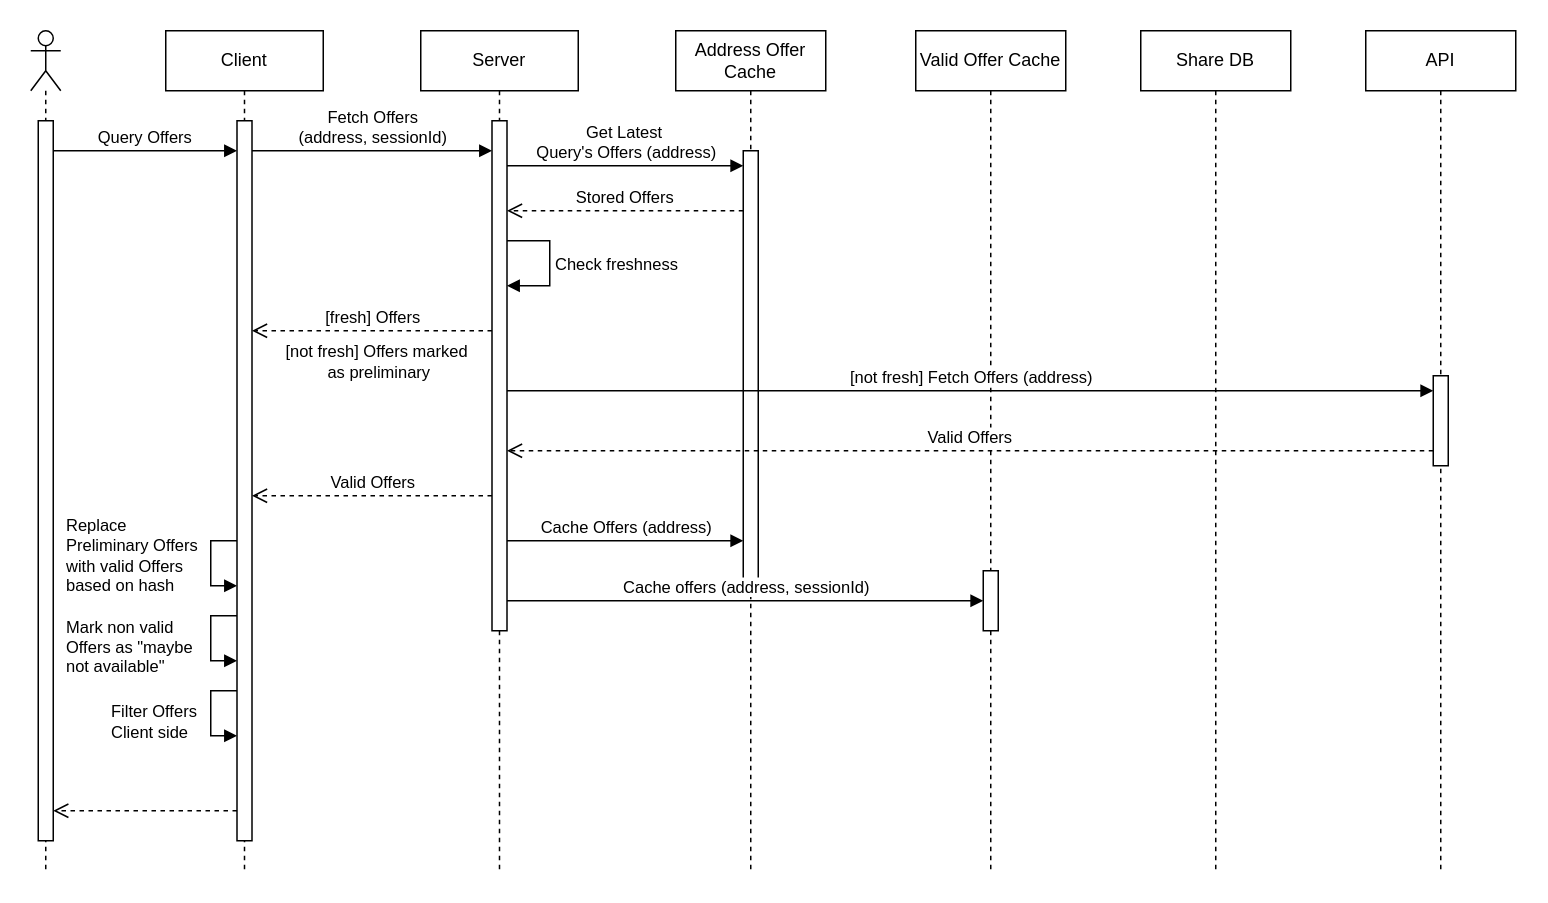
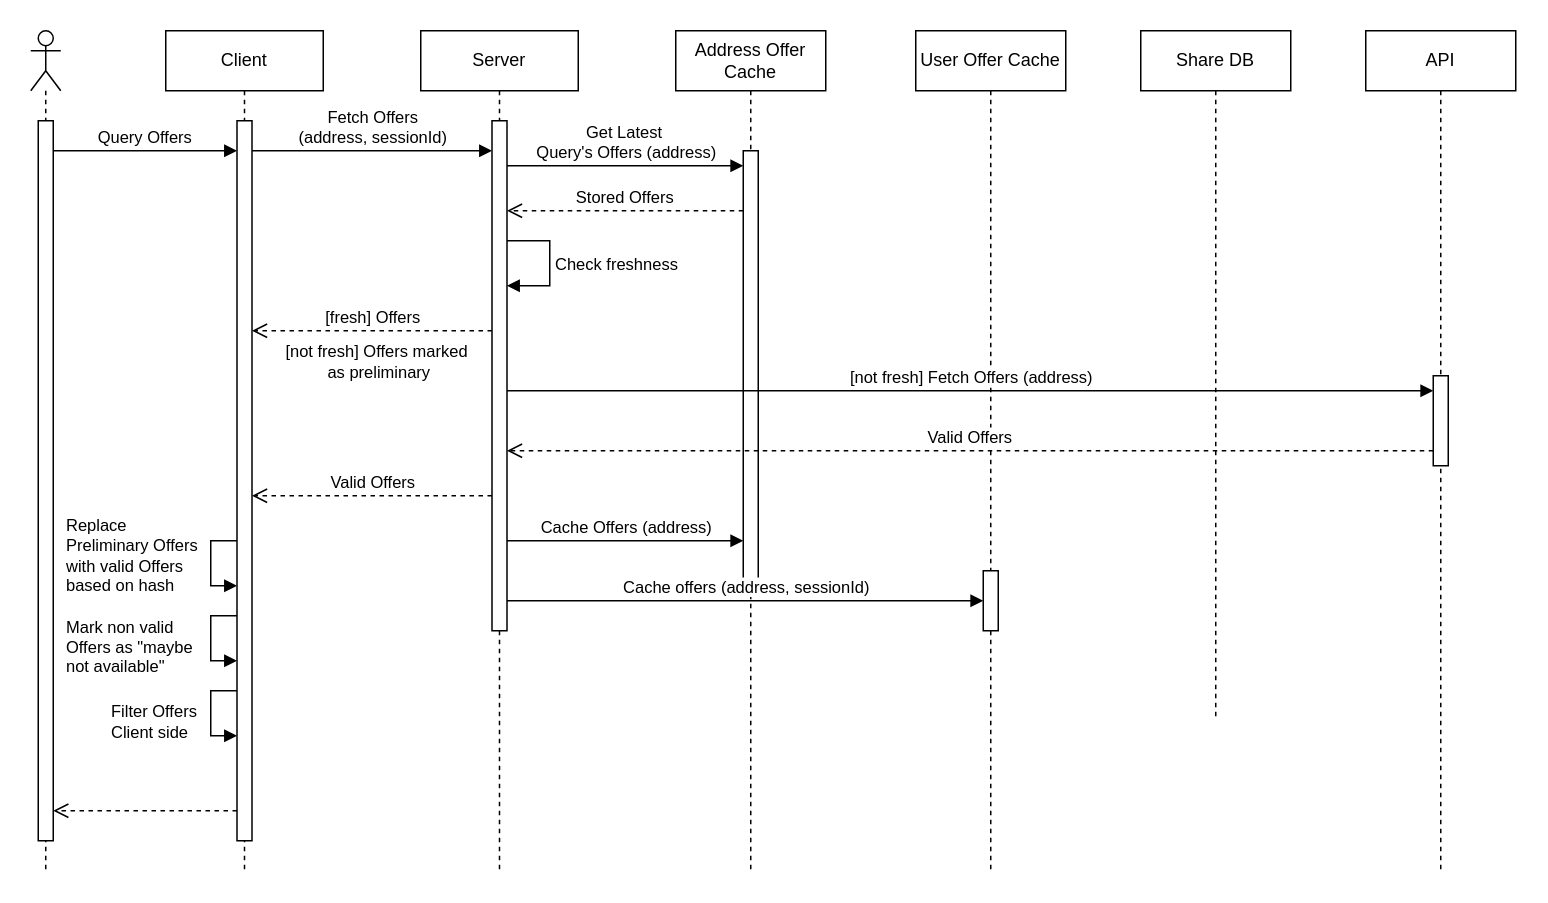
node "Valid Offer Cache": label "Valid Offer Cache" -> "User Offer Cache"
node "Share DB": size 150x840 -> 150x690
